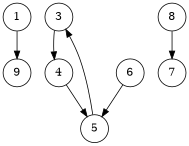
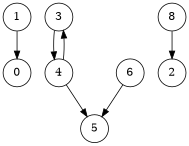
node "9": label "9" -> "0"
node "7": label "7" -> "2"
edge "5" -> "3": now "4" -> "3"
